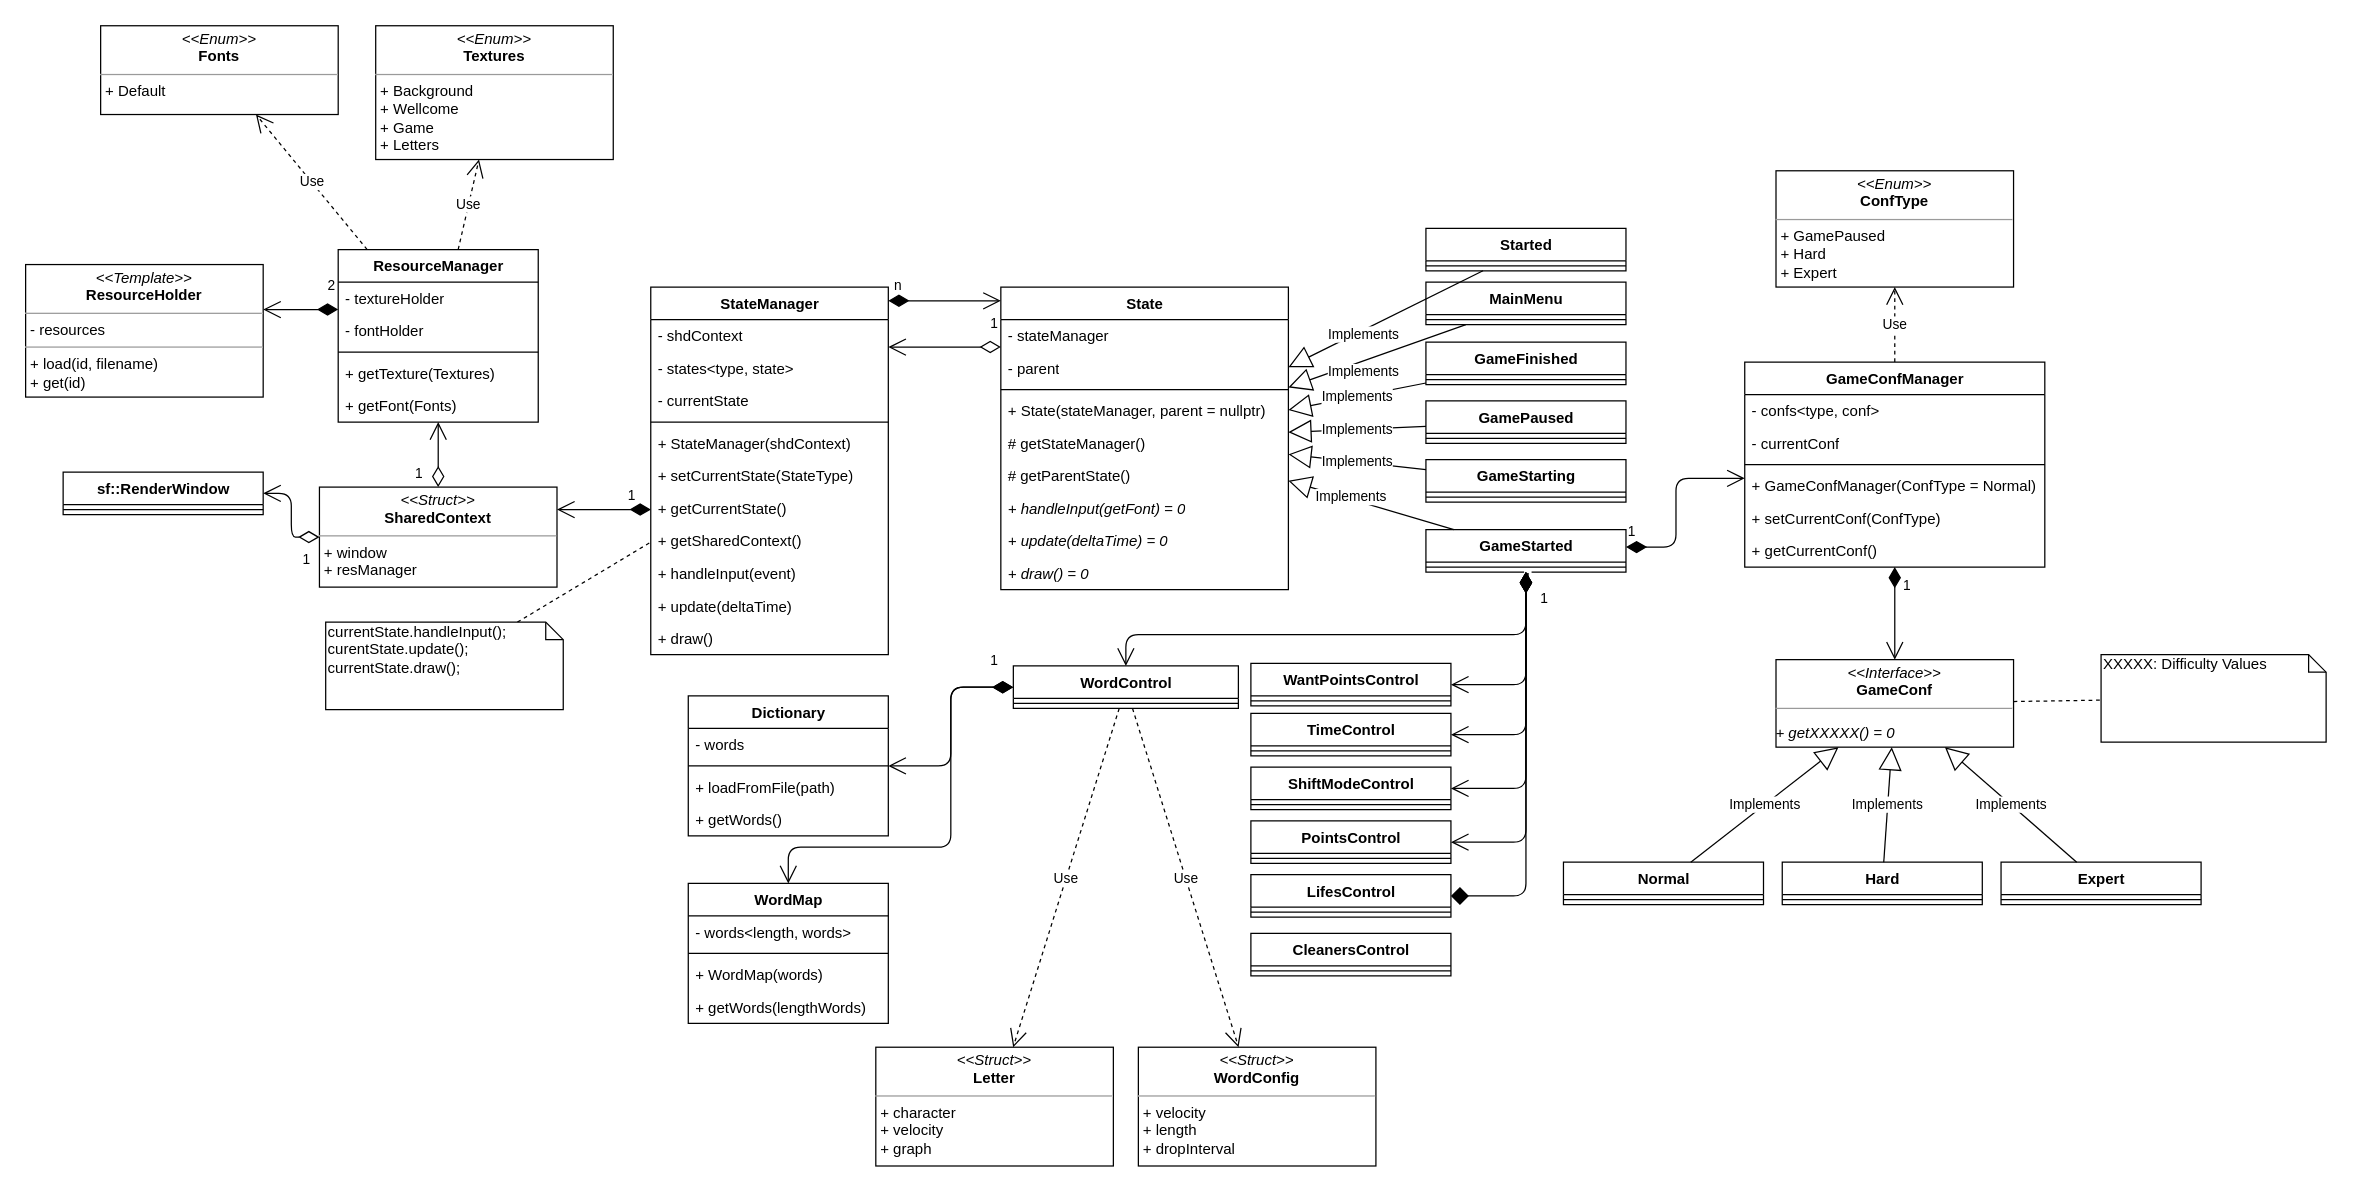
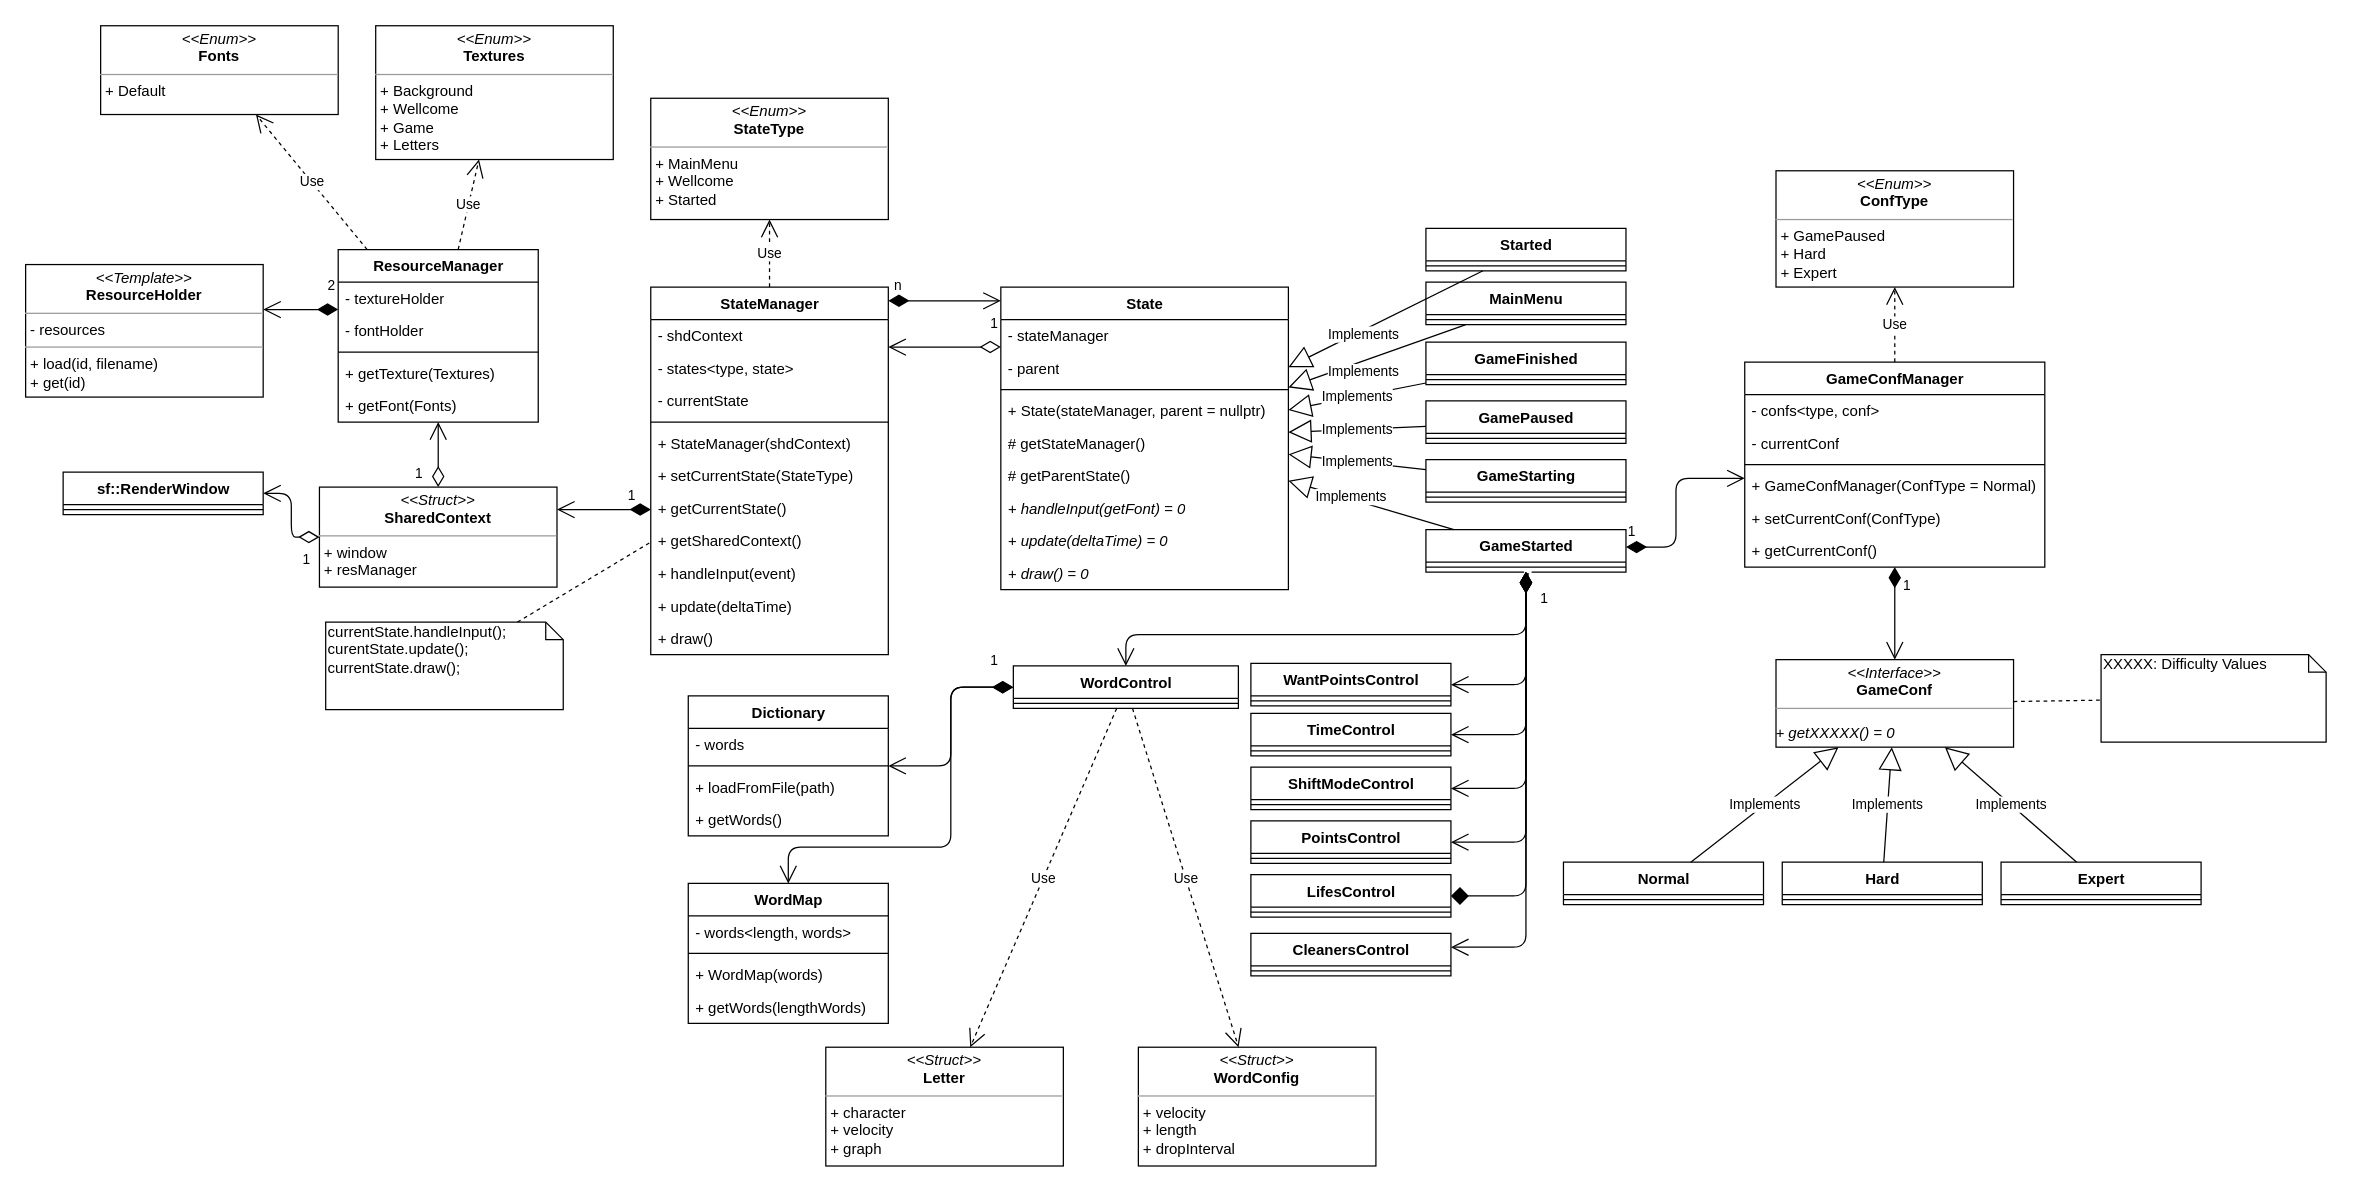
node "<<Enum>> StateType + MainMenu + Wellcome + Started": added
edge "StateManager" -> "<<Enum>> StateType + MainMenu + Wellcome + Started": added, label "Use"
edge "GameStarted" -- "CleanersControl": added, label "1"
node "<<Struct>> Letter + character + velocity + graph": moved (994, 1106) -> (944, 1106)
